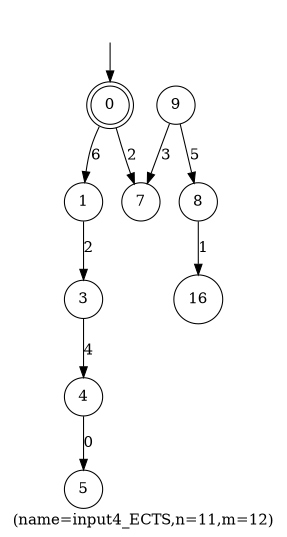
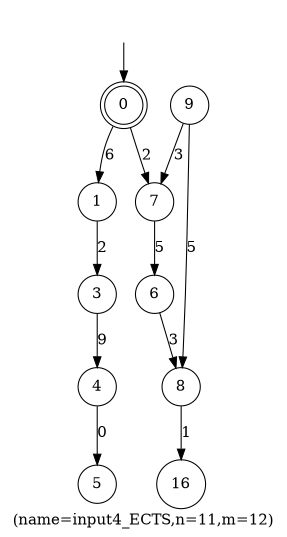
node "6": added
edge "3" -> "4": label "4" -> "9"
